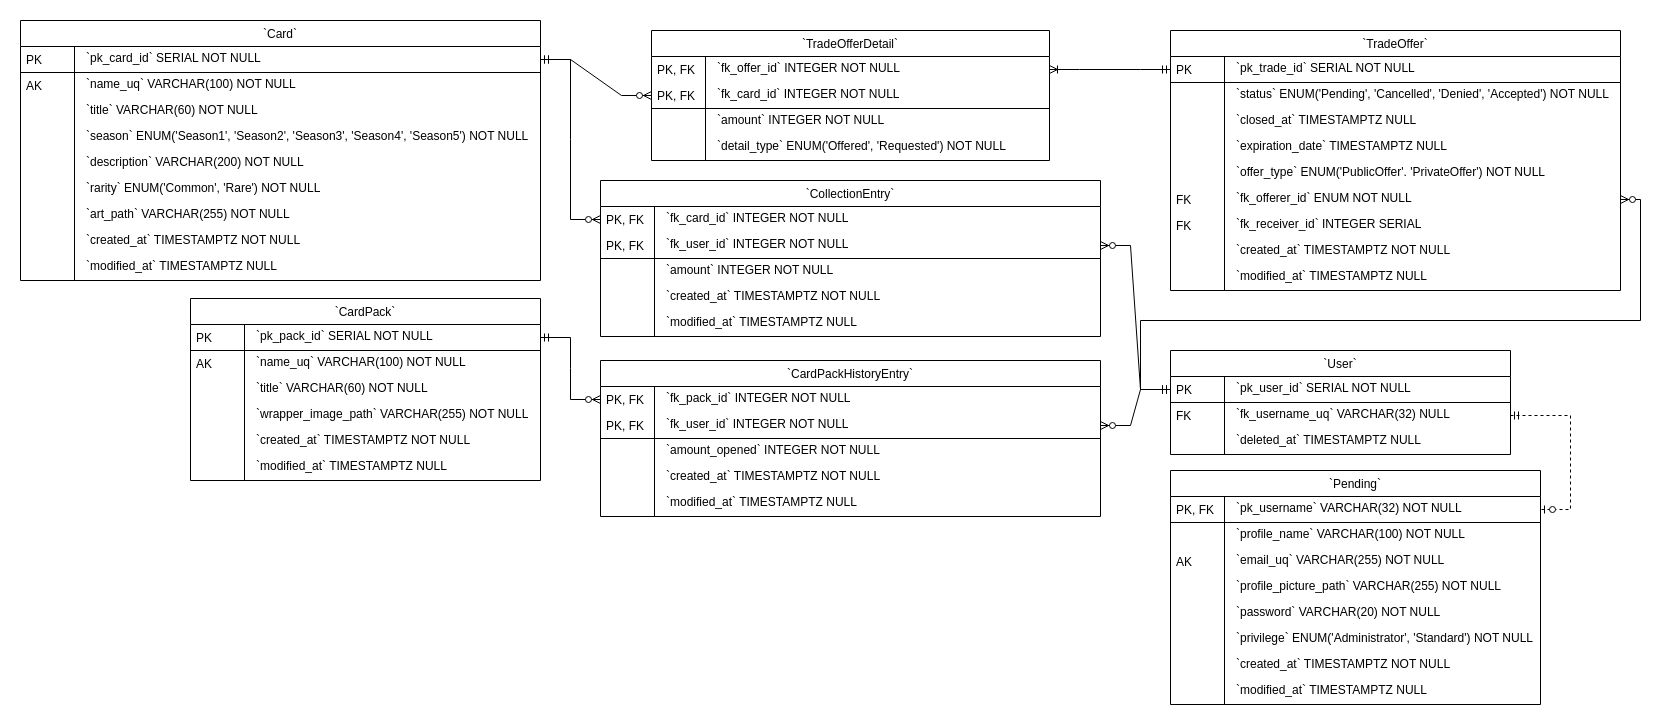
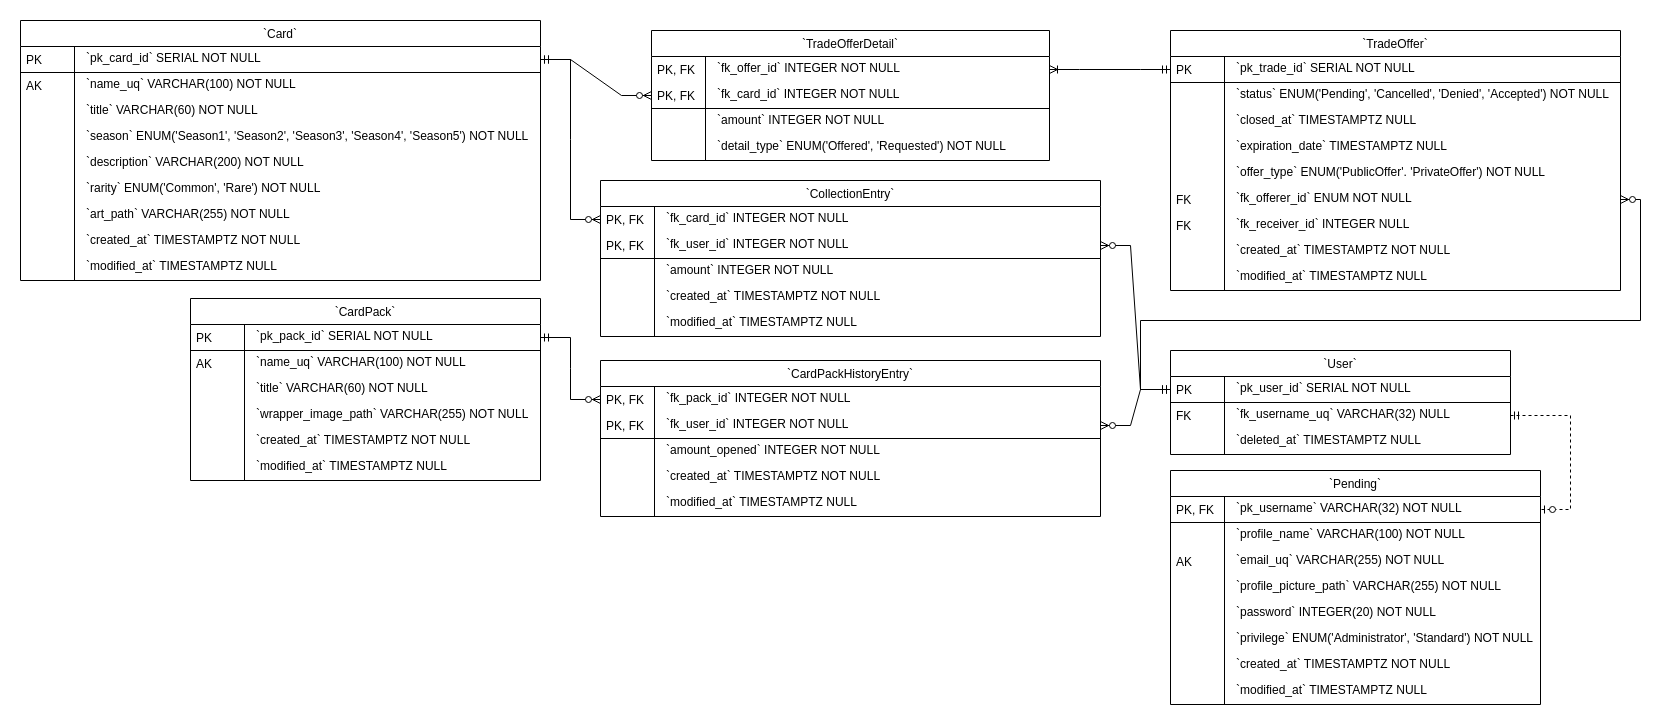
node "`fk_receiver_id` INTEGER SERIAL": label "`fk_receiver_id` INTEGER SERIAL" -> "`fk_receiver_id` INTEGER NULL"
node "`password` VARCHAR(20) NOT NULL": label "`password` VARCHAR(20) NOT NULL" -> "`password` INTEGER(20) NOT NULL"
